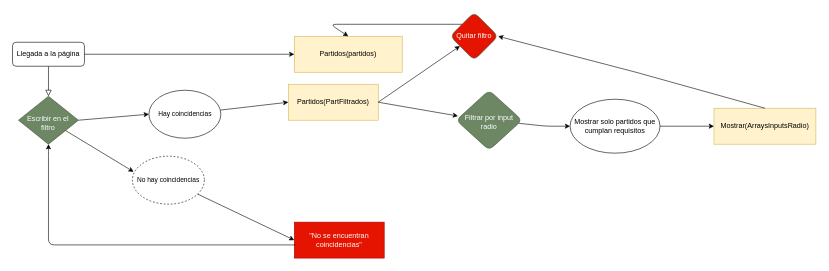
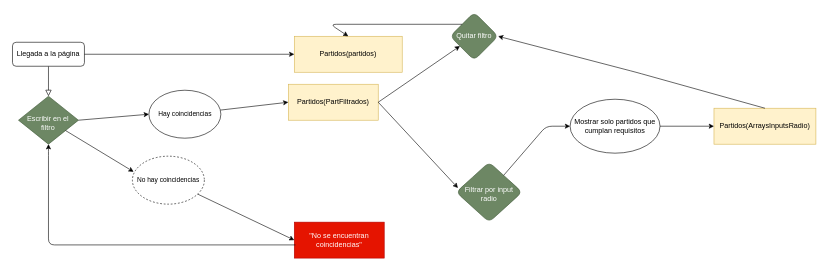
node "Quitar filtro": fillcolor #e51400 -> #6d8764
node "Filtrar por input radio": moved (489, 120) -> (489, 192)
node "Mostrar(ArraysInputsRadio)": label "Mostrar(ArraysInputsRadio)" -> "Partidos(ArraysInputsRadio)"
